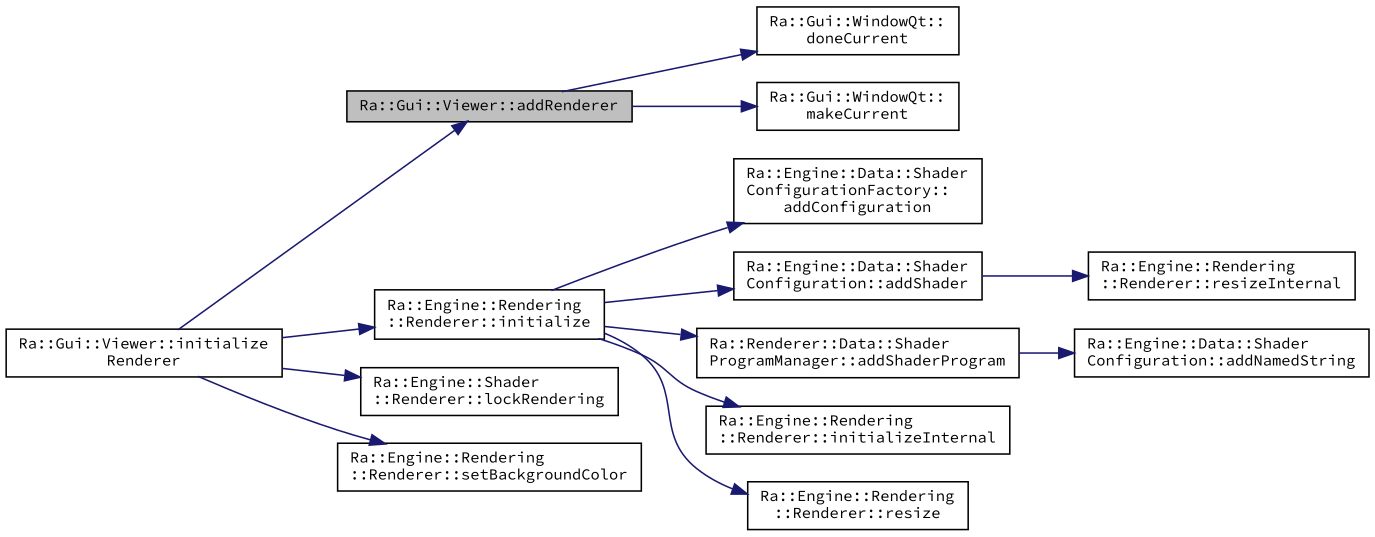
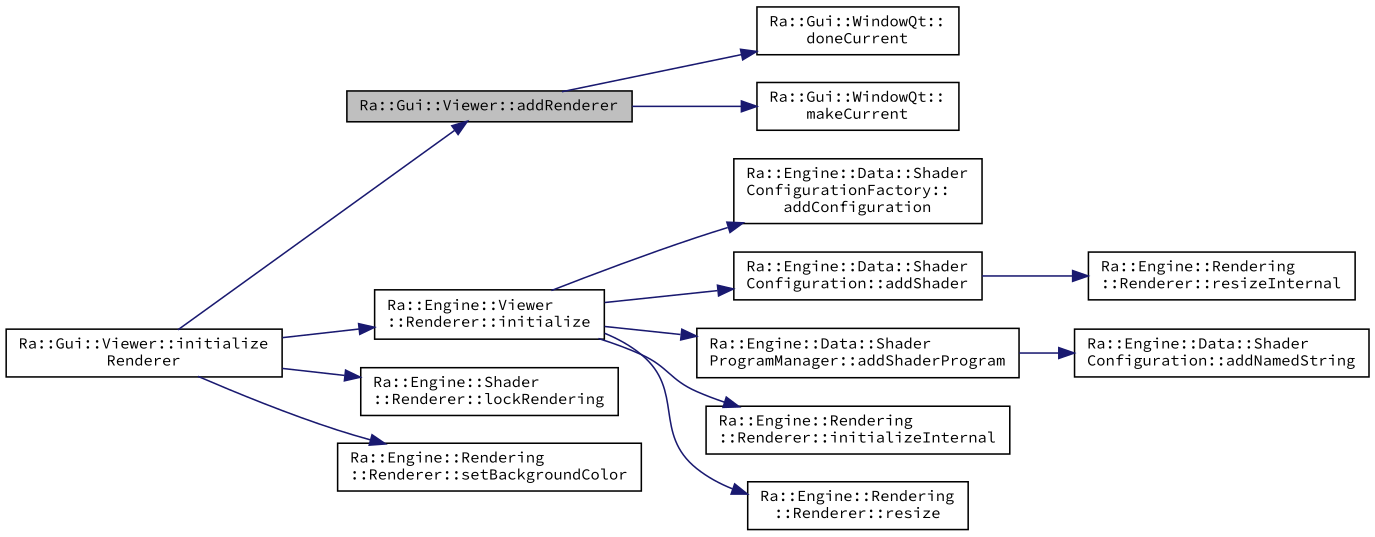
node "Ra::Engine::Rendering ::Renderer::initialize": label "Ra::Engine::Rendering ::Renderer::initialize" -> "Ra::Engine::Viewer ::Renderer::initialize"
node "Ra::Renderer::Data::Shader ProgramManager::addShaderProgram": label "Ra::Renderer::Data::Shader ProgramManager::addShaderProgram" -> "Ra::Engine::Data::Shader ProgramManager::addShaderProgram"
